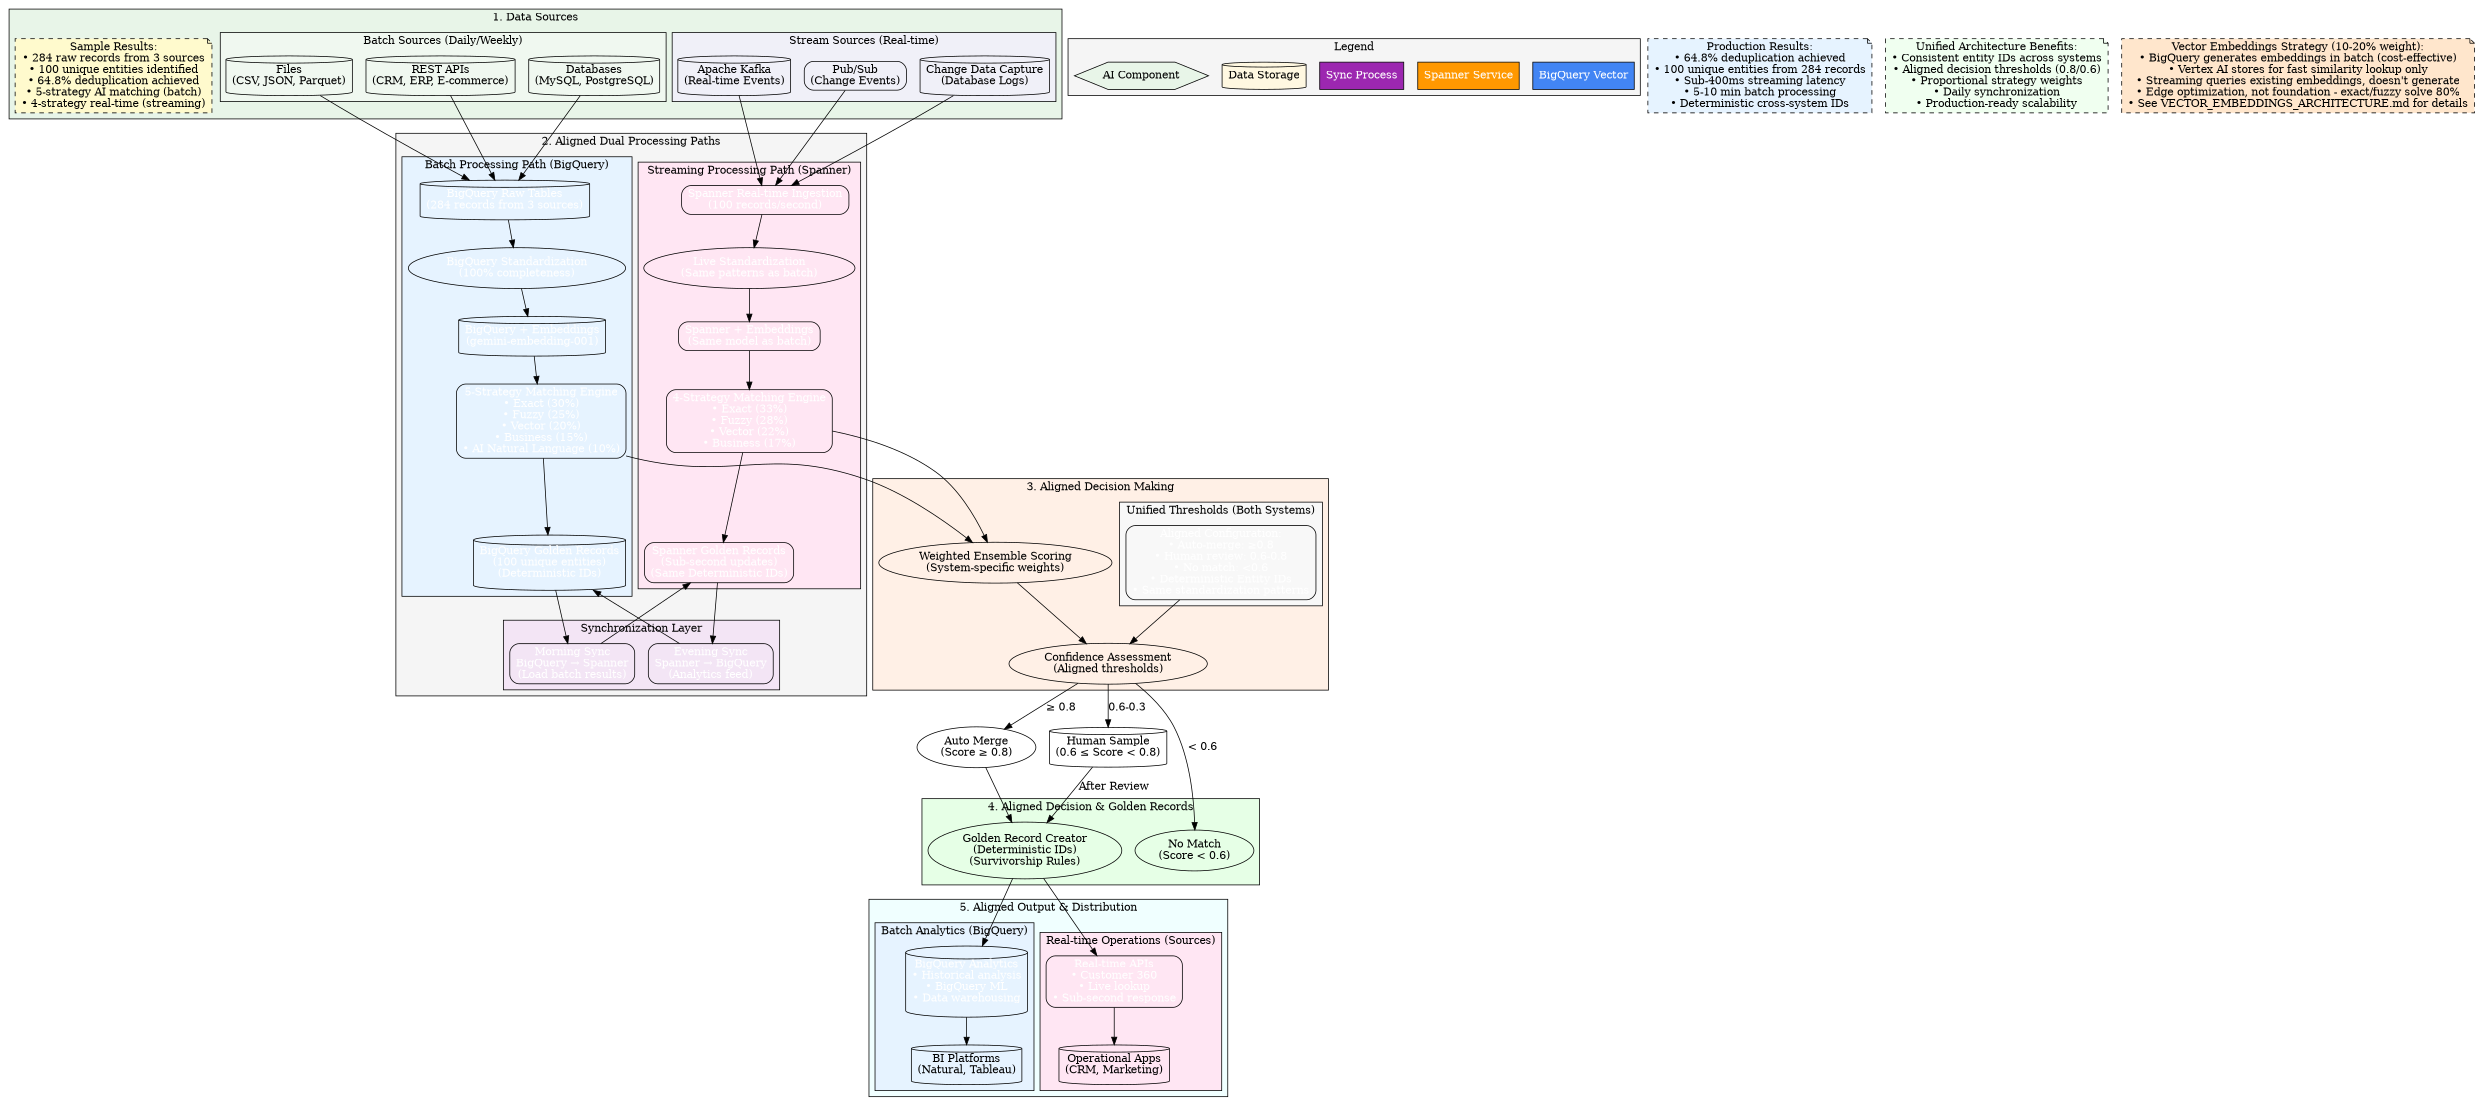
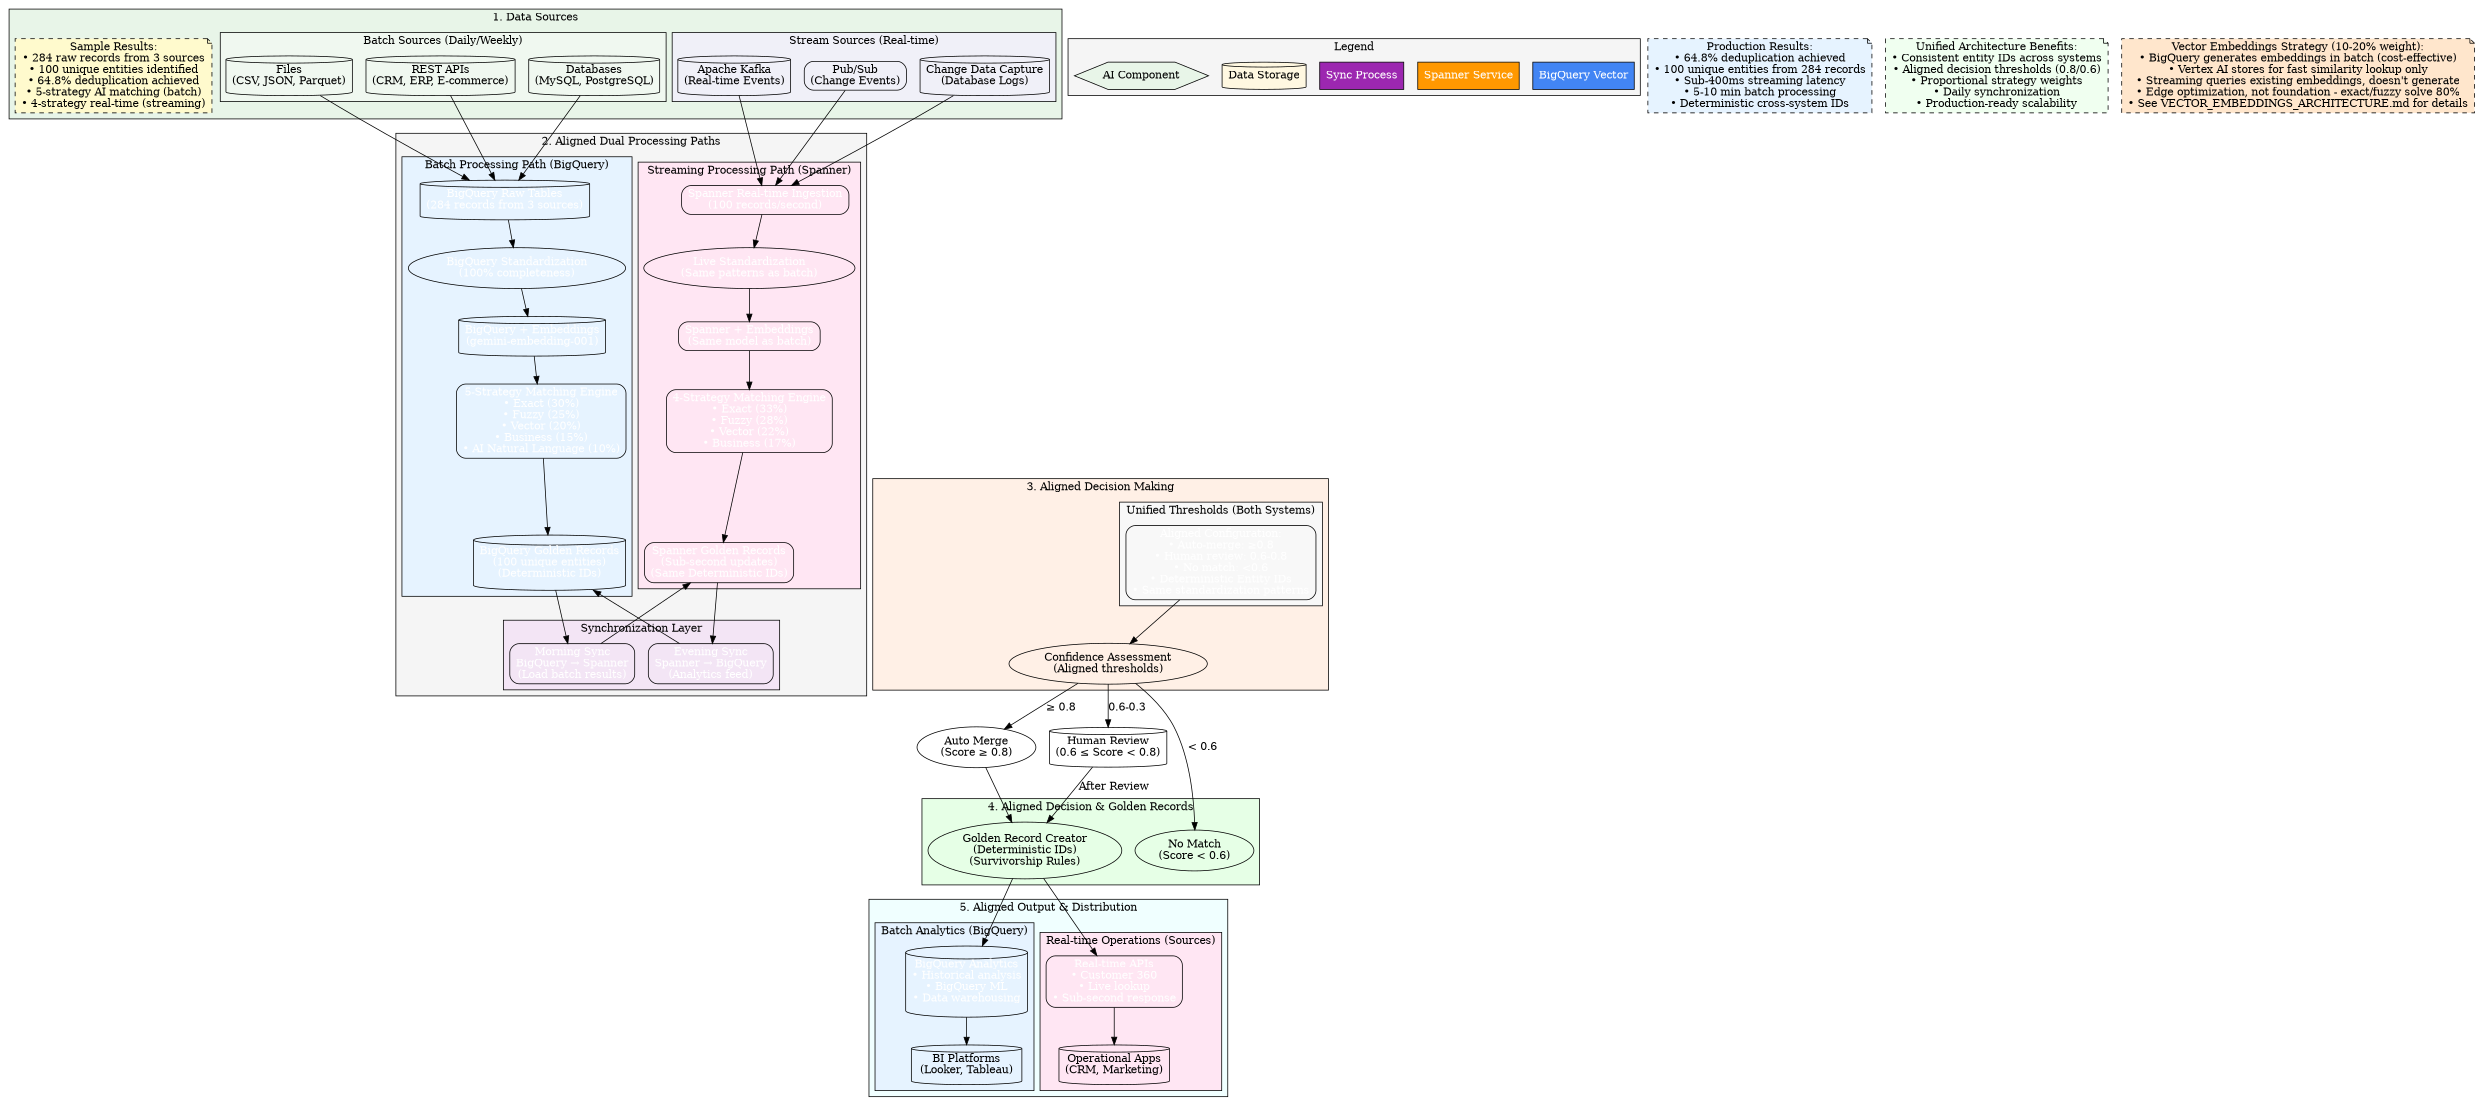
node "Weighted Ensemble Scoring (System-specific weights)": removed
node "Human Sample (0.6 ≤ Score < 0.8)": label "Human Sample (0.6 ≤ Score < 0.8)" -> "Human Review (0.6 ≤ Score < 0.8)"
node "BI Platforms (Natural, Tableau)": label "BI Platforms (Natural, Tableau)" -> "BI Platforms (Looker, Tableau)"
